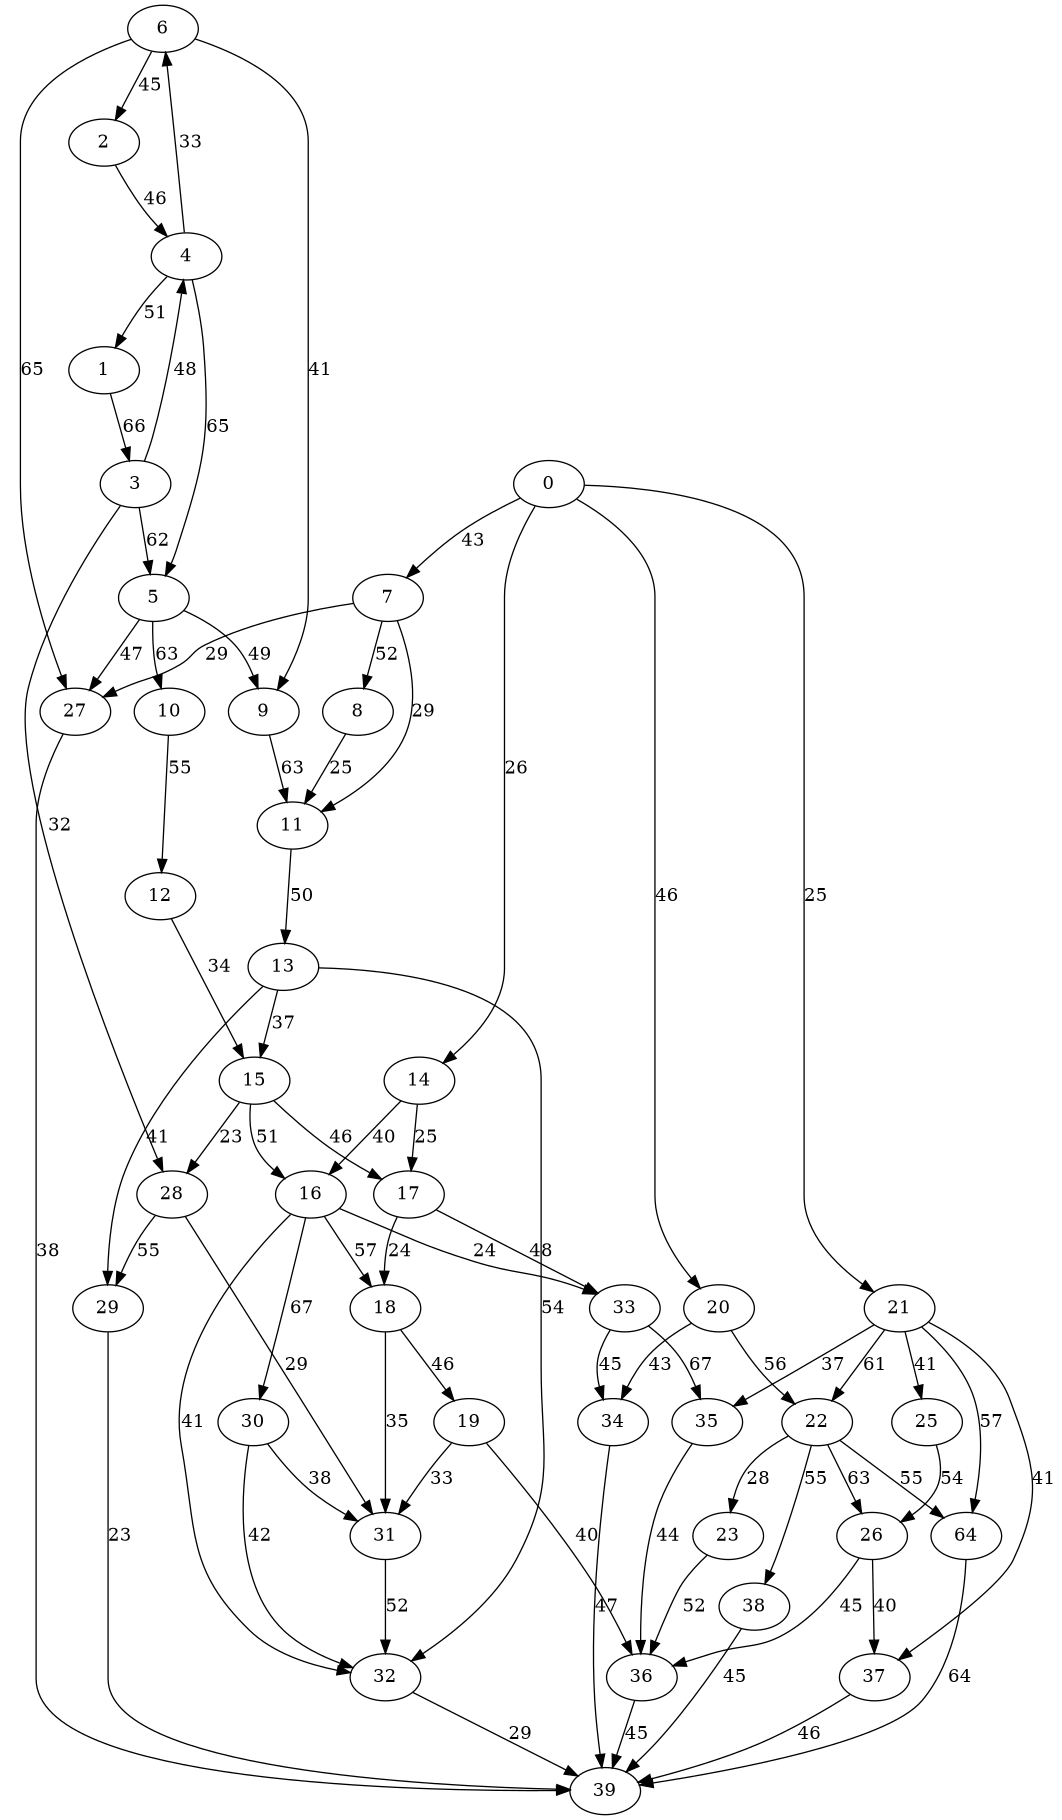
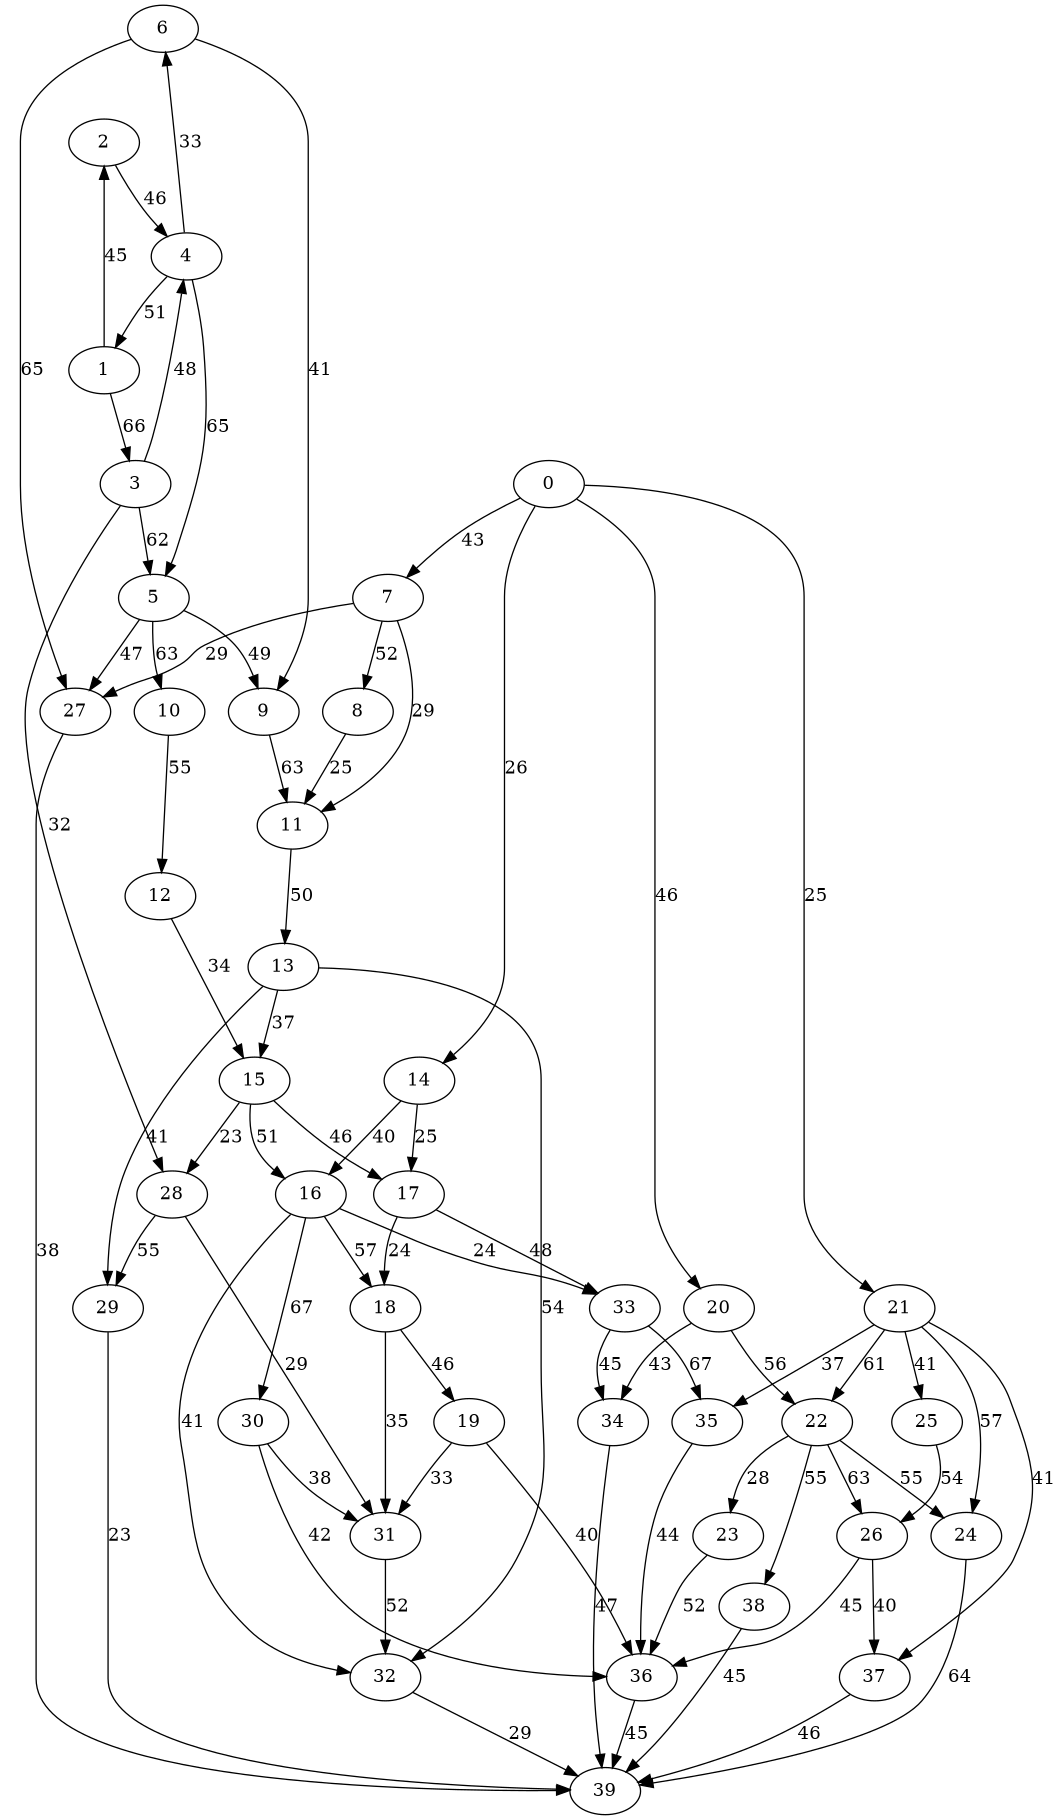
edge "6" -> "2": now "1" -> "2"
node "64": label "64" -> "24"
edge "30" -> "32": now "30" -> "36"
